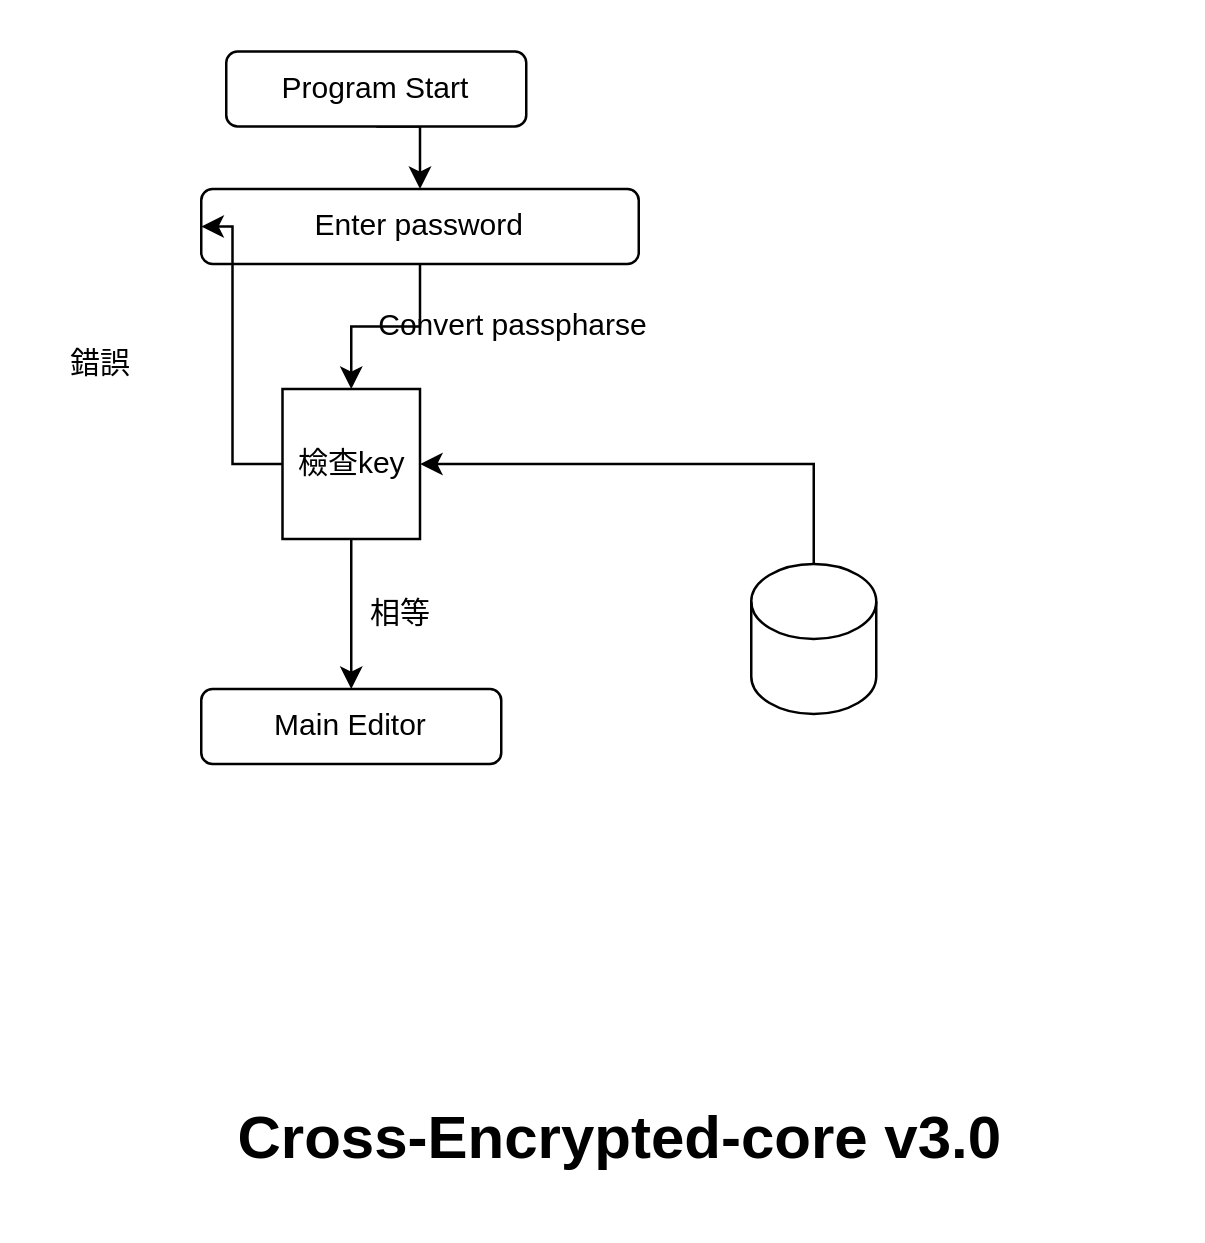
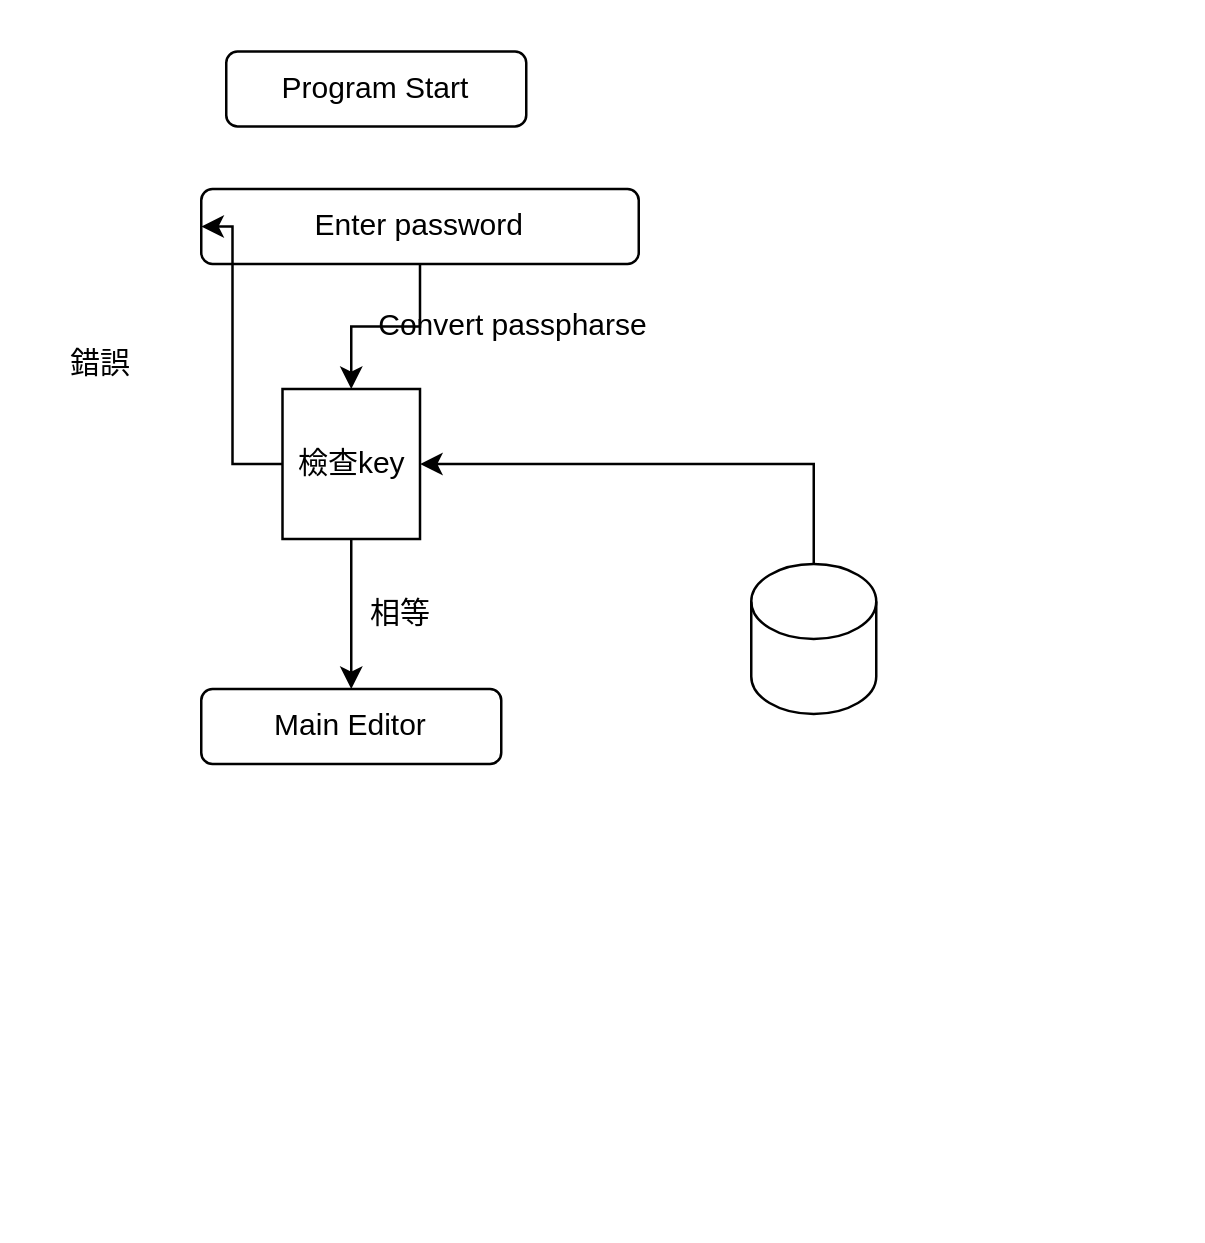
edge "Program Start" -> "Enter password": removed
node "Cross-Encrypted-core v3.0": removed
